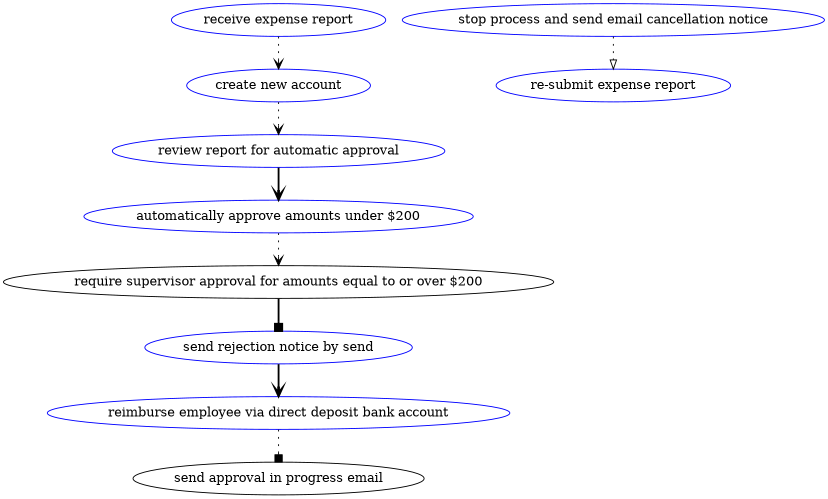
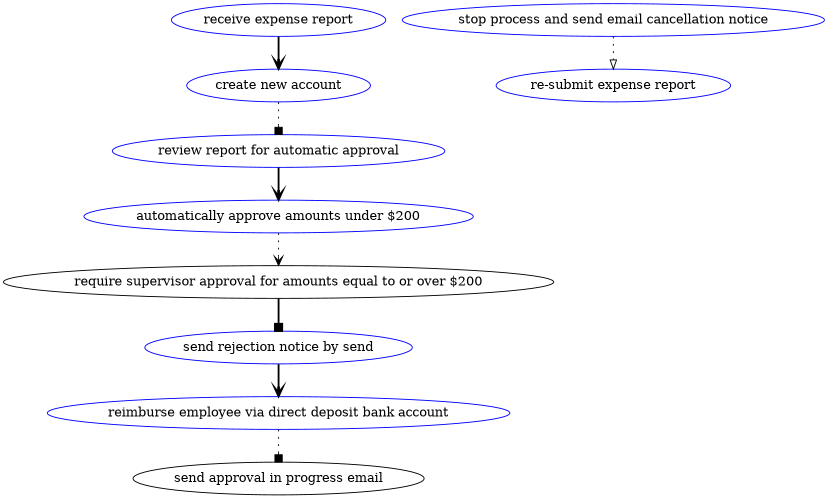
edge "receive expense report" -> "create new account": style dotted -> bold
edge "create new account" -> "review report for automatic approval": arrowhead vee -> box
